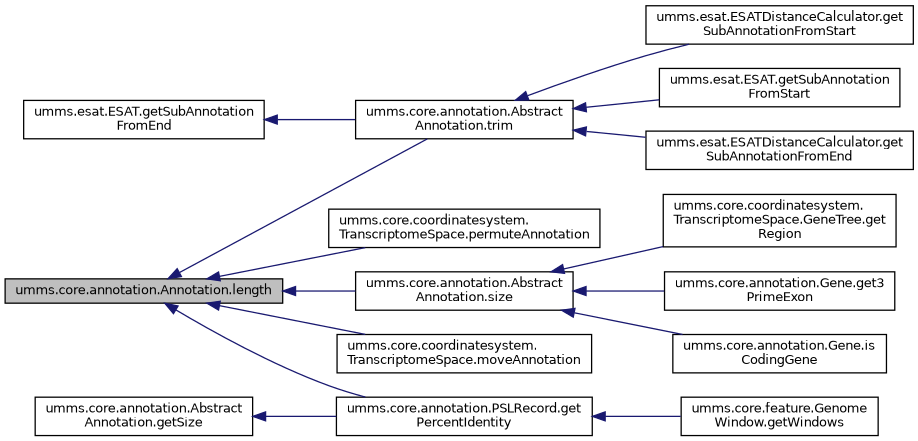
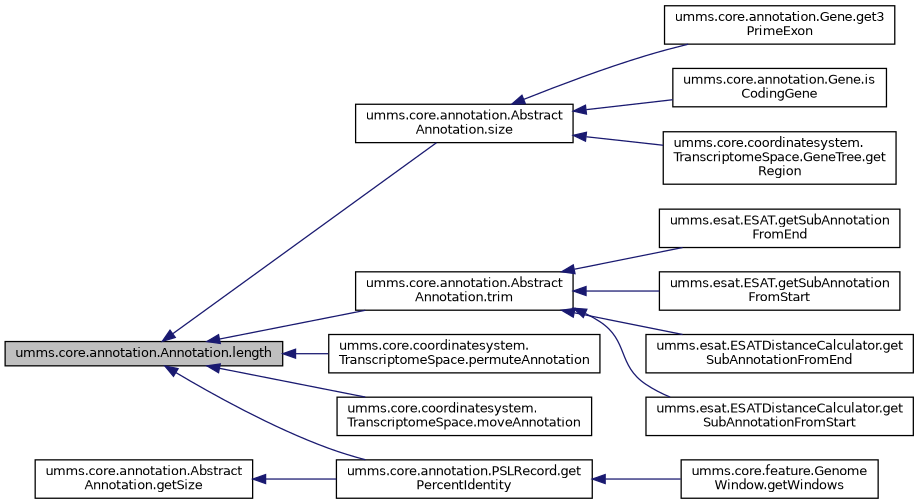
edge "umms.core.annotation.Abstract Annotation.trim" -> "umms.esat.ESAT.getSubAnnotation FromEnd": reversed
